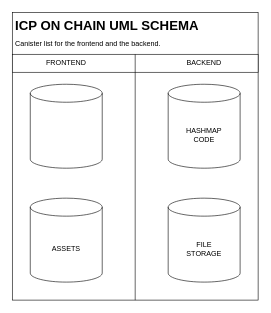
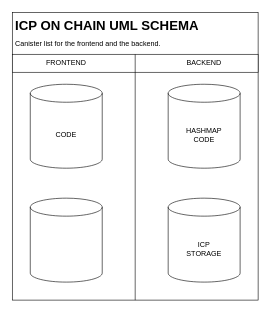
node "CODE": added
node "ASSETS": removed
node "FILE STORAGE": label "FILE STORAGE" -> "ICP STORAGE"
